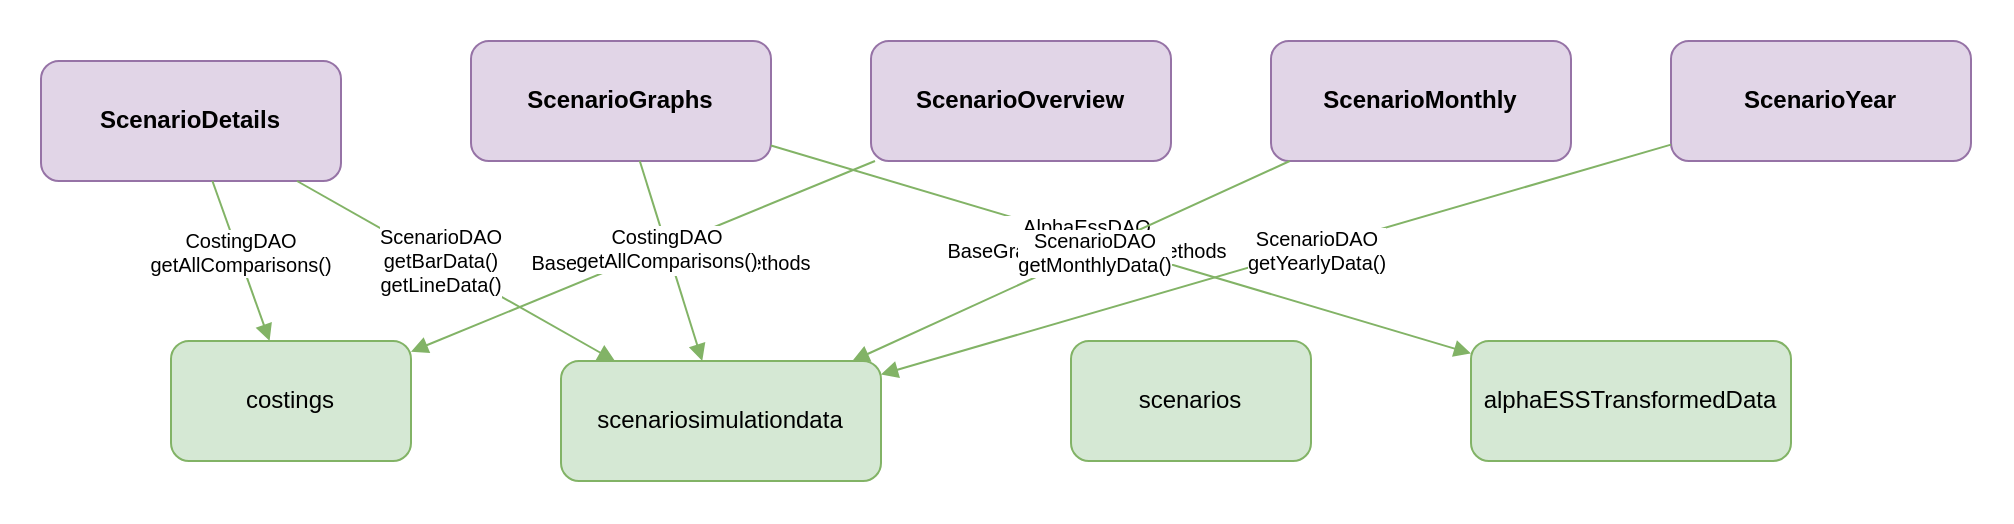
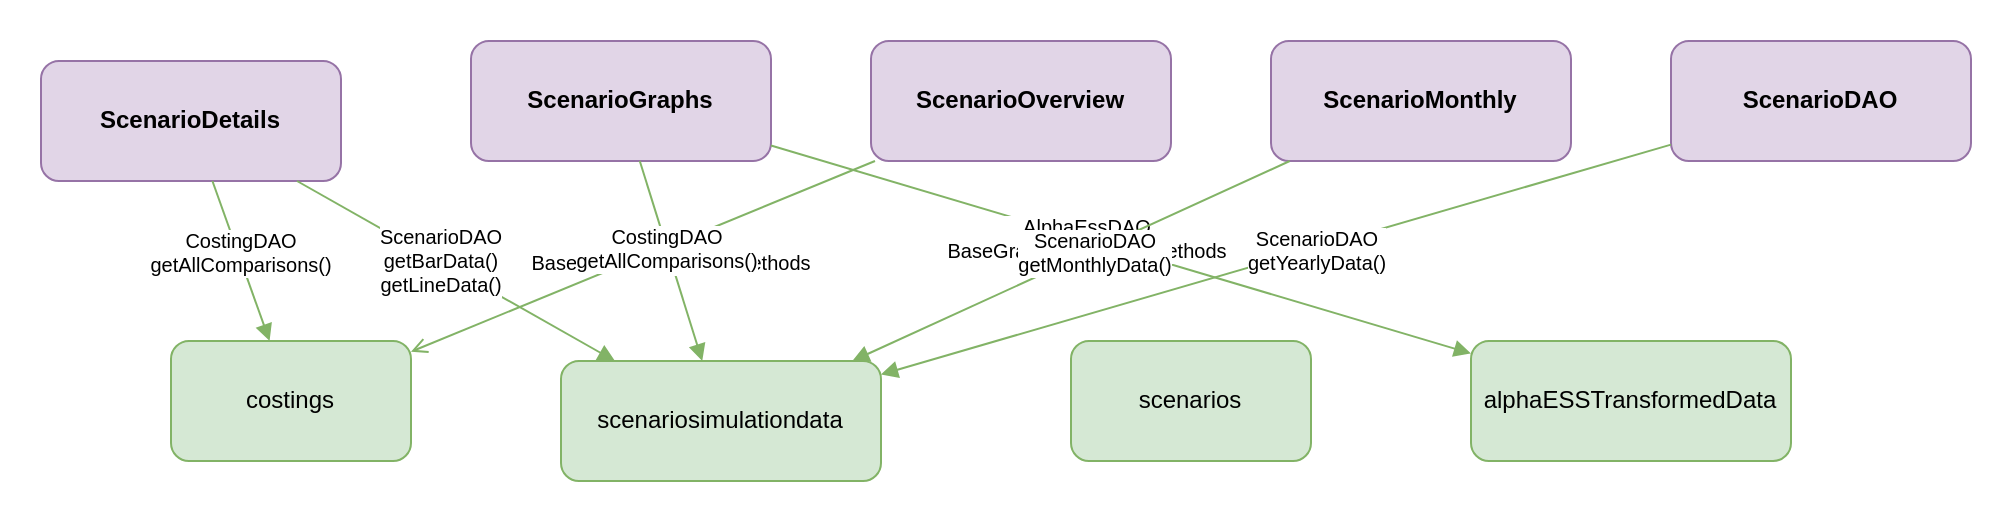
node "ScenarioYear": label "ScenarioYear" -> "ScenarioDAO"
edge "ScenarioOverview" -> "costings": arrowhead block -> open
